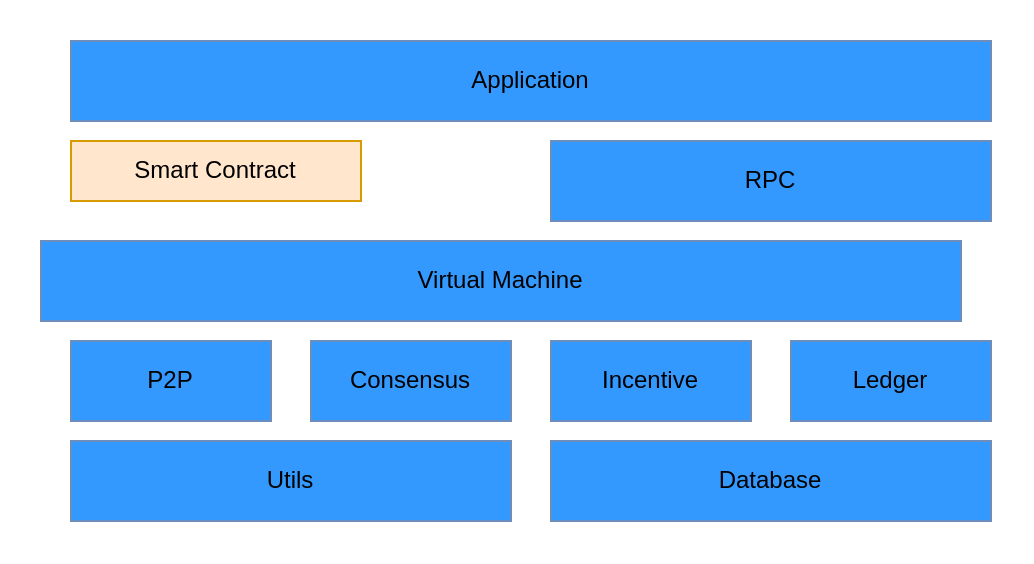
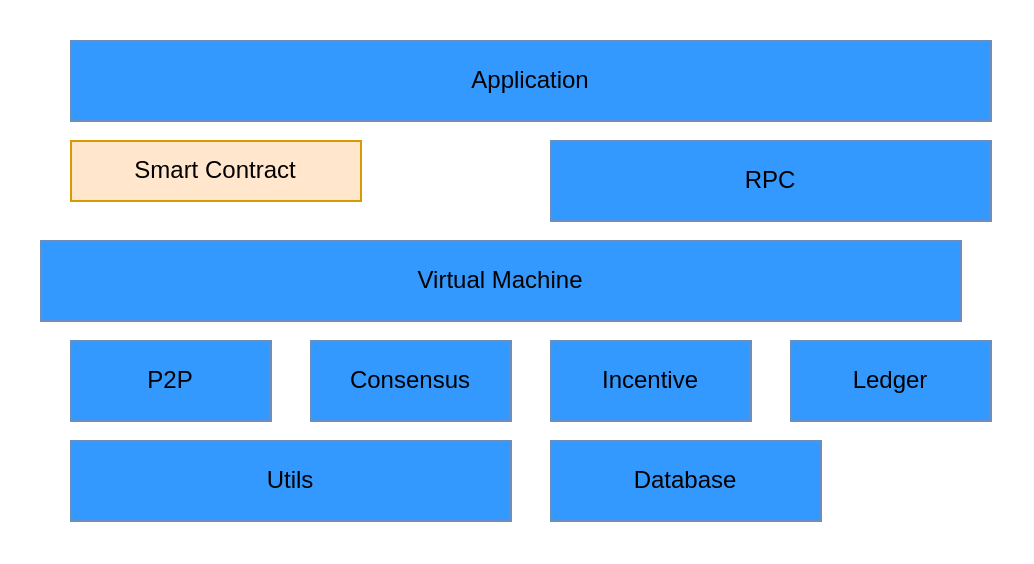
node "Database": size 440x80 -> 270x80
